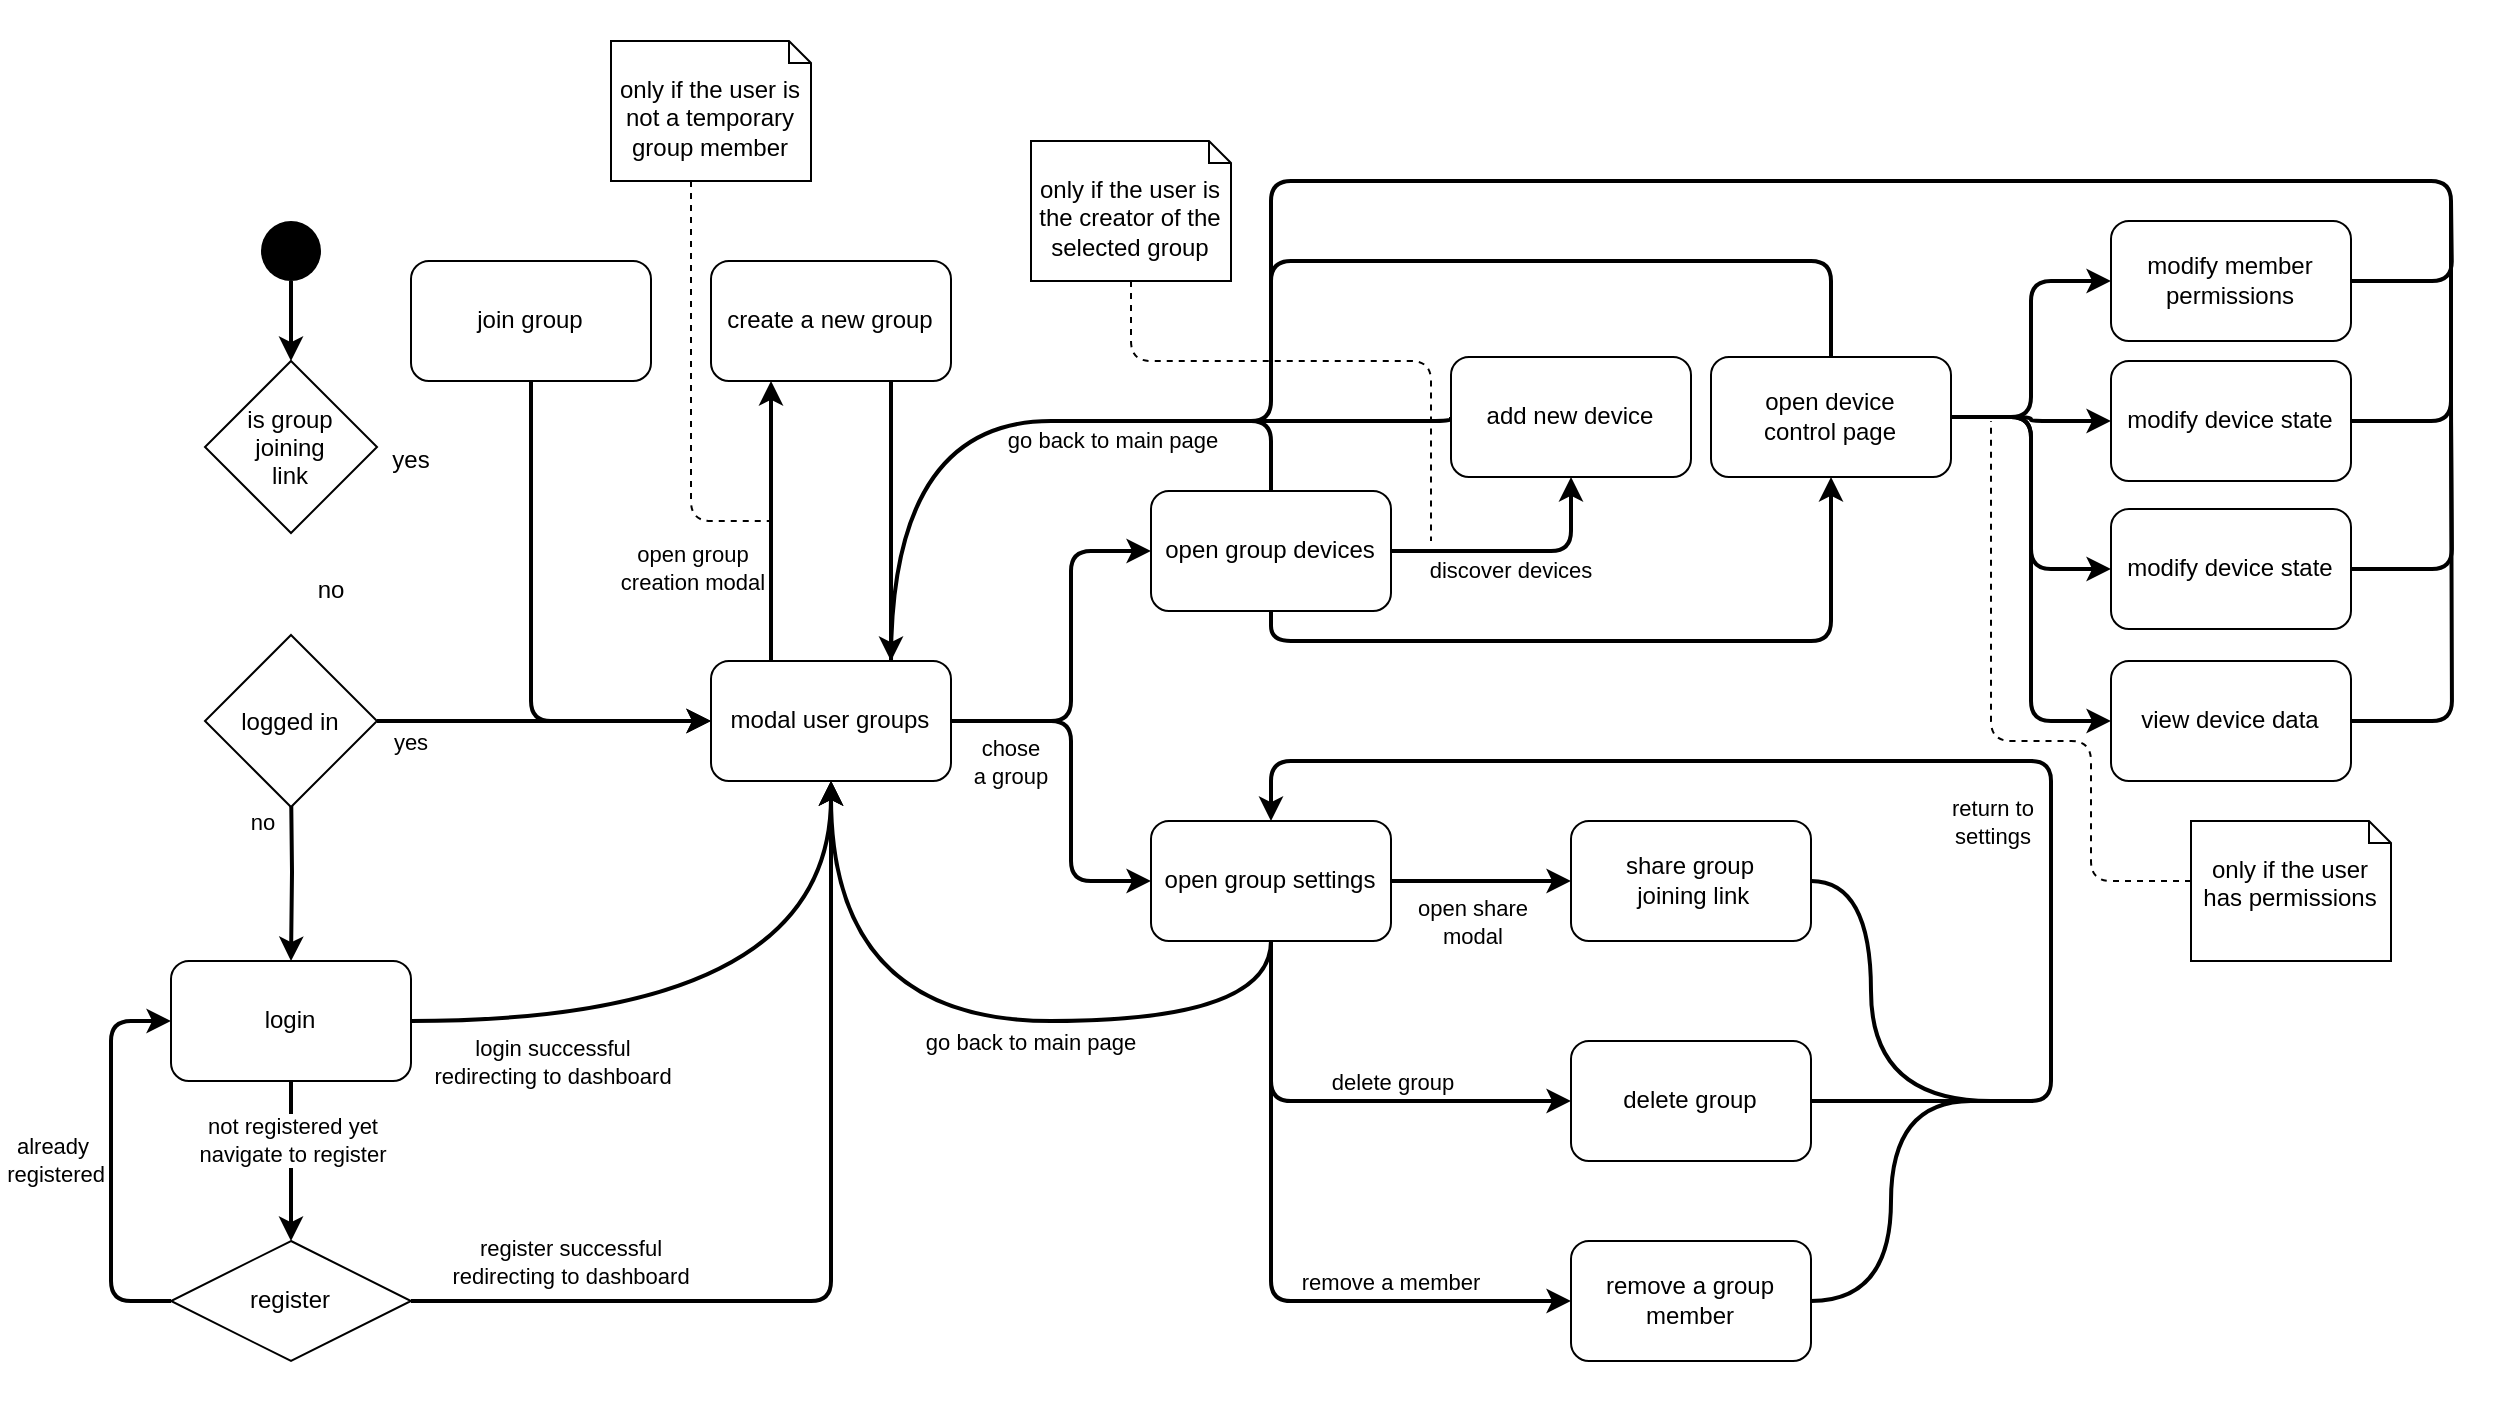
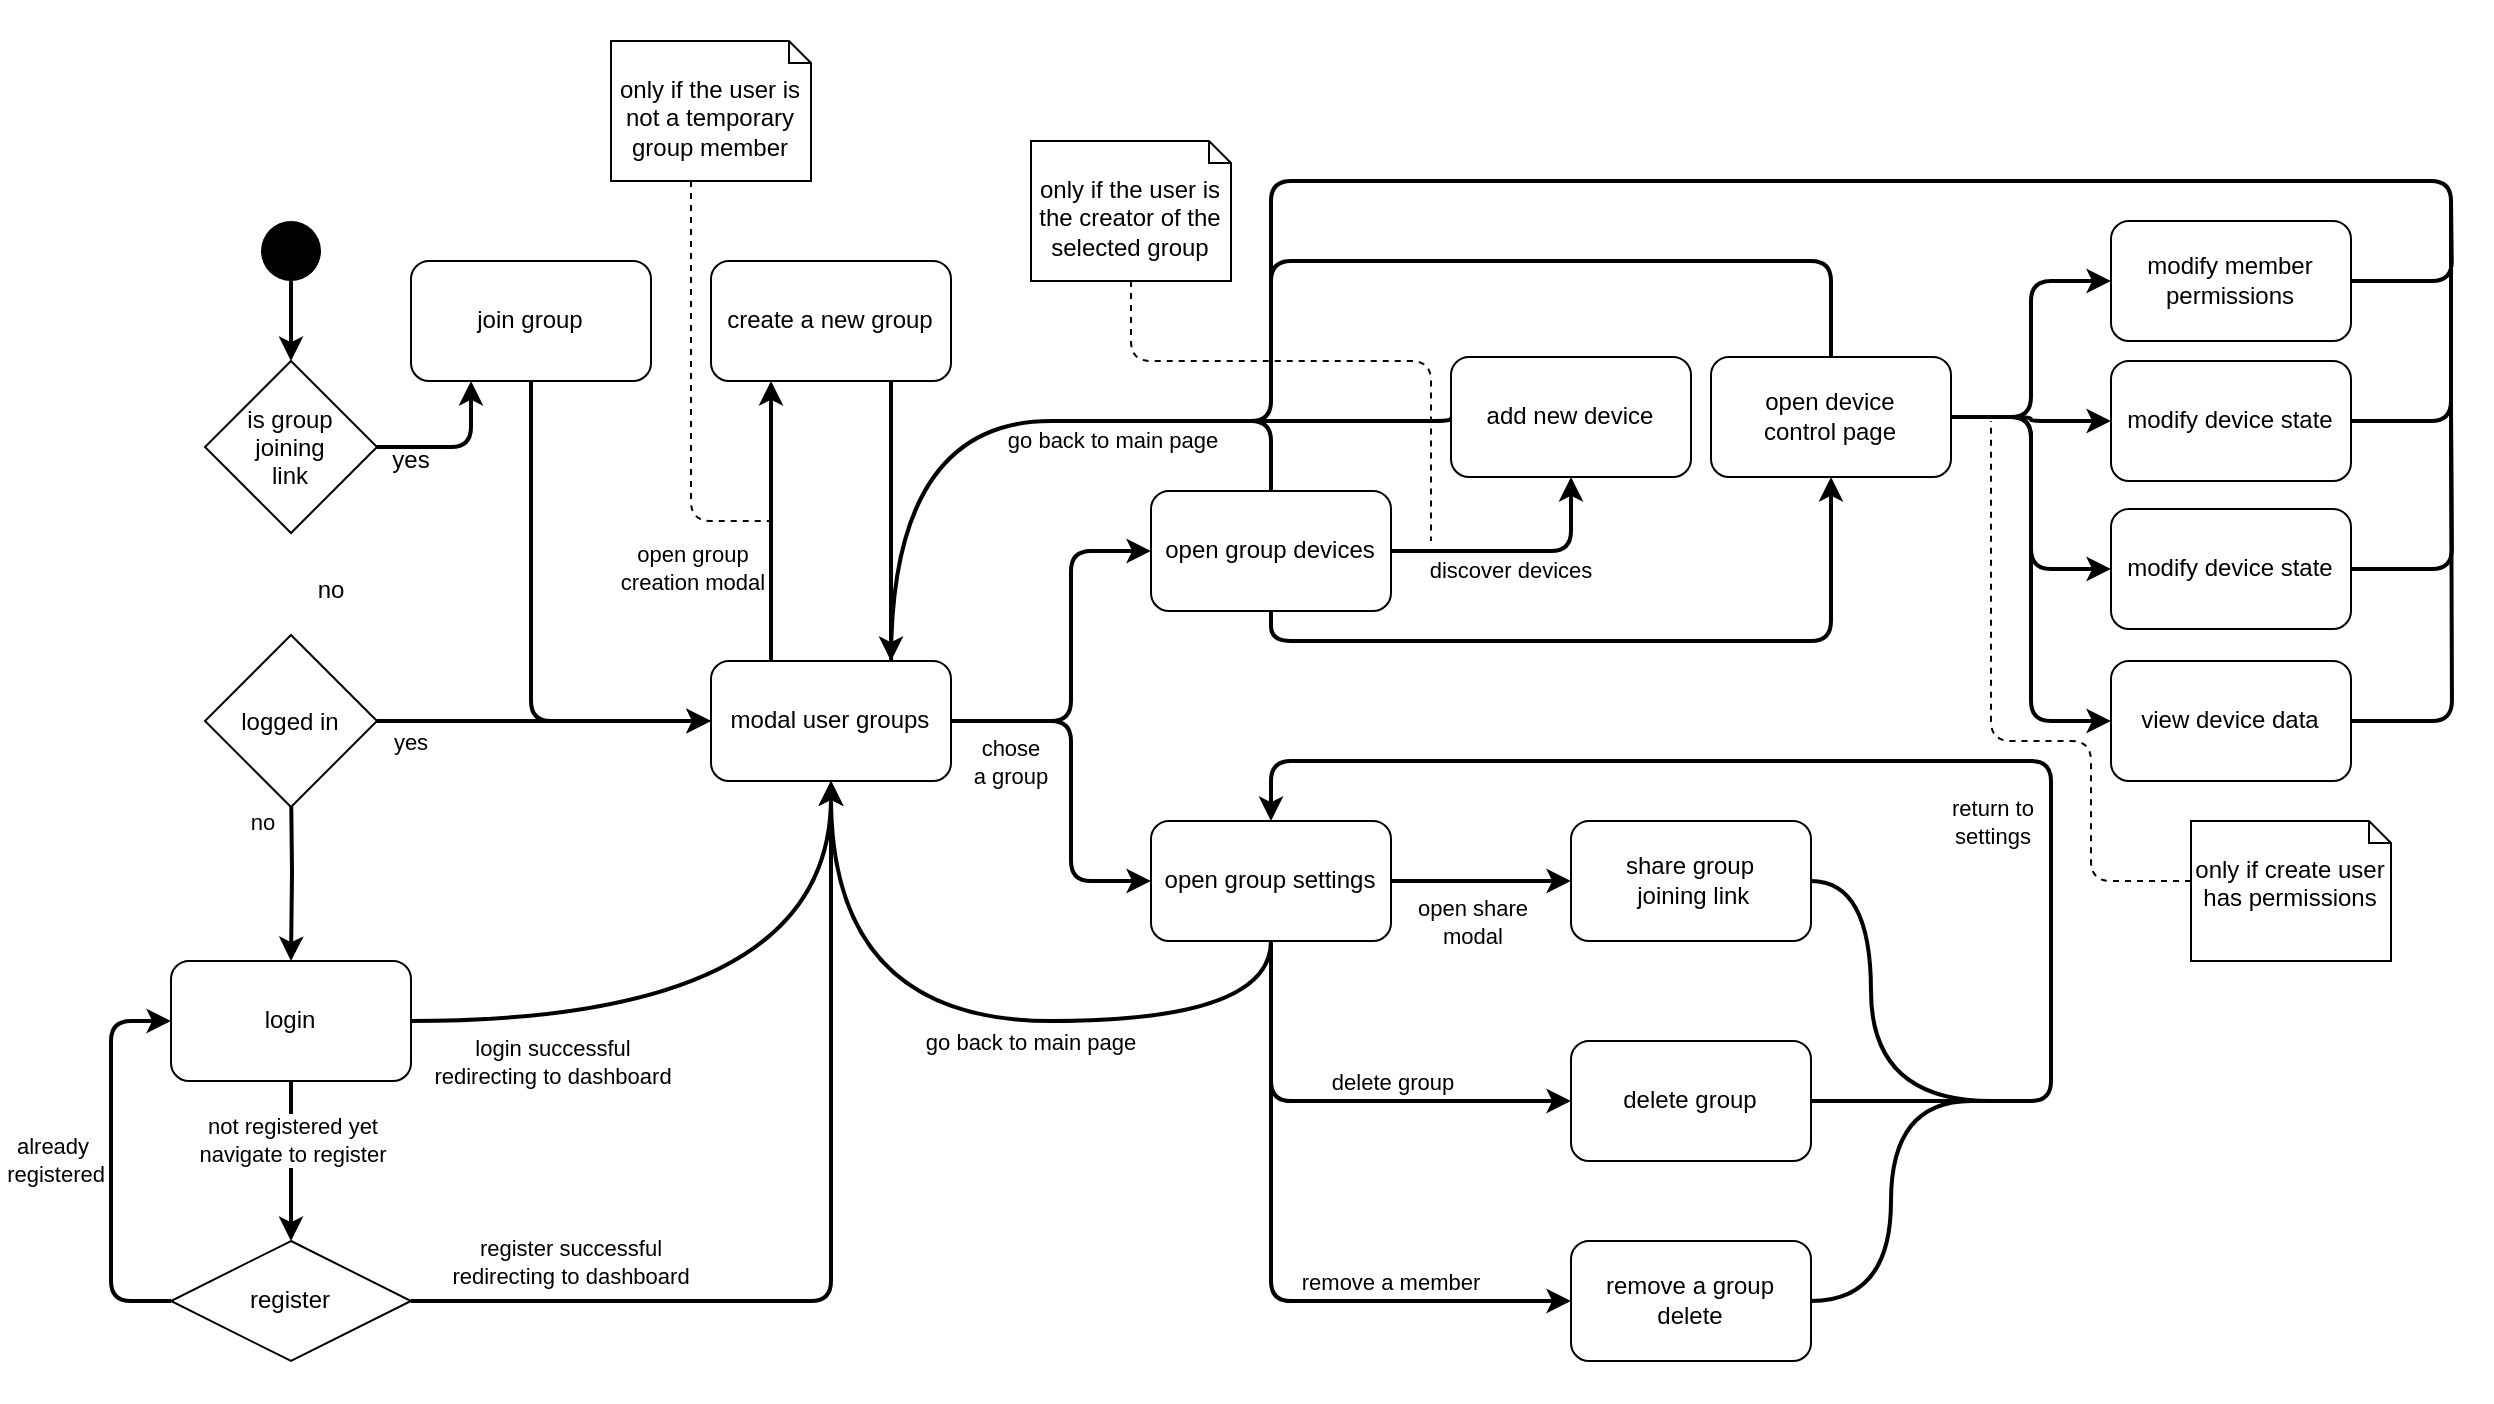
edge "is group joining link" -> "join group": added
node "only if the user has permissions": label "only if the user has permissions" -> "only if create user has permissions"
node "remove a group member": label "remove a group member" -> "remove a group delete"
